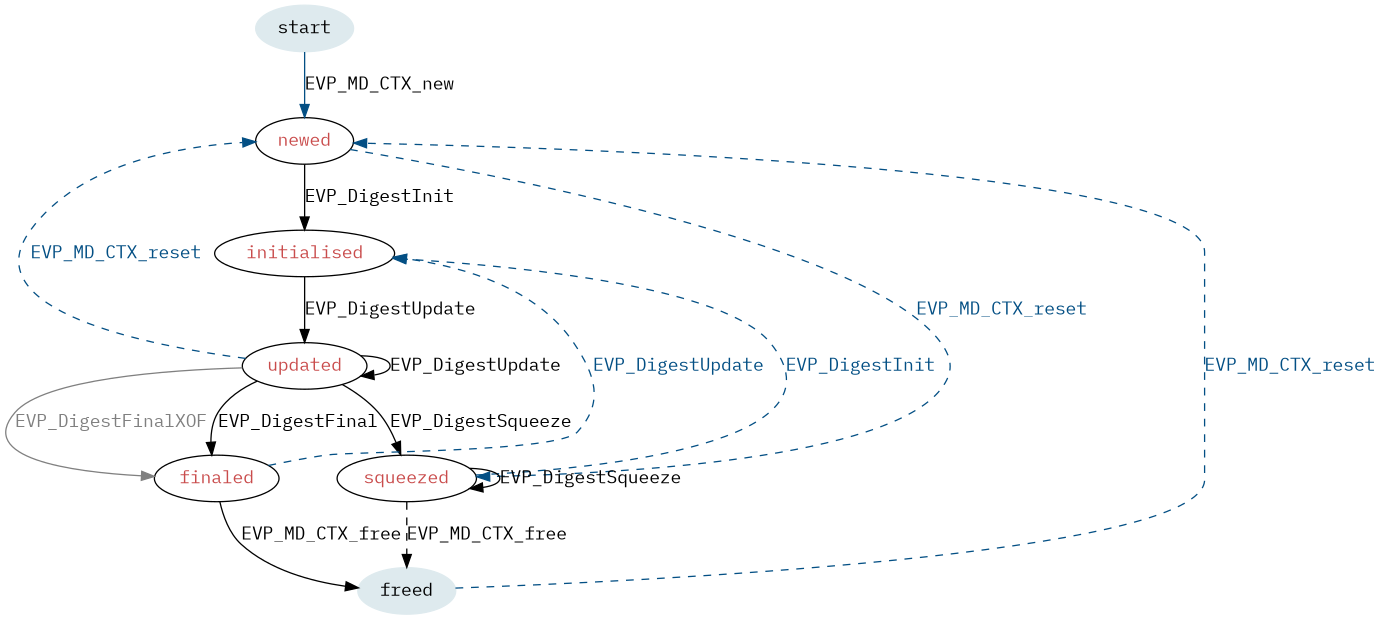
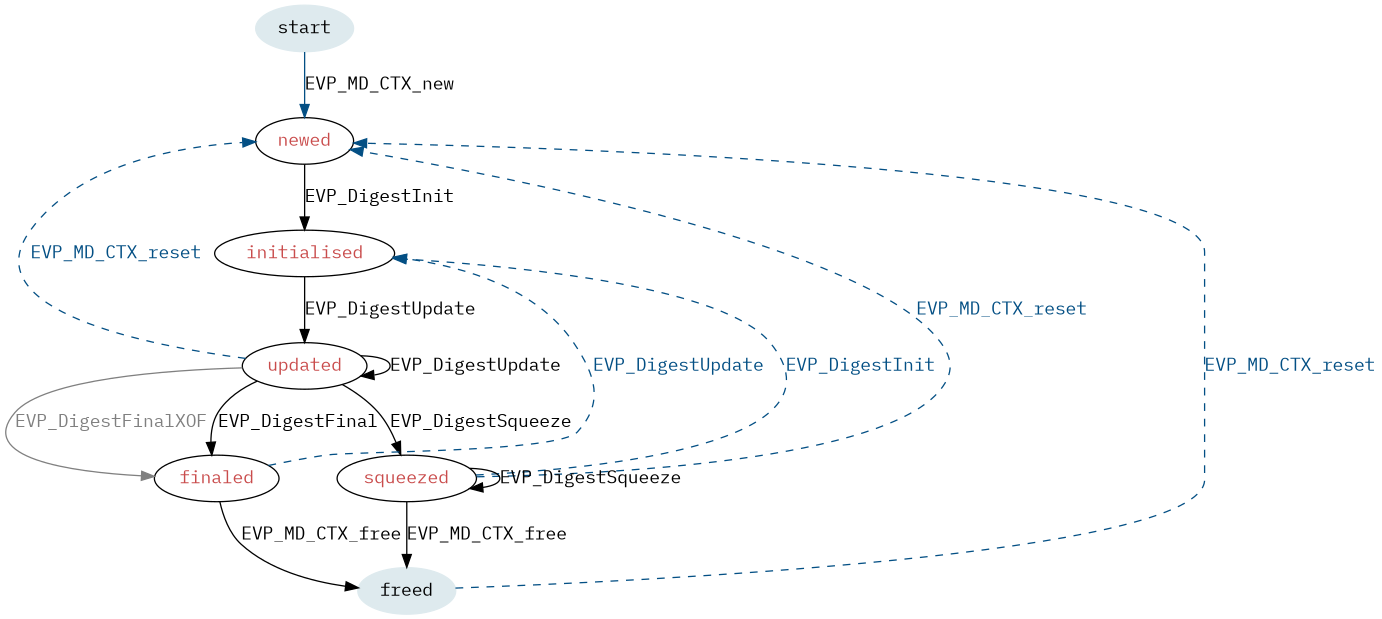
edge "newed" -> "squeezed": reversed
edge "squeezed" -> "freed": style dashed -> solid
